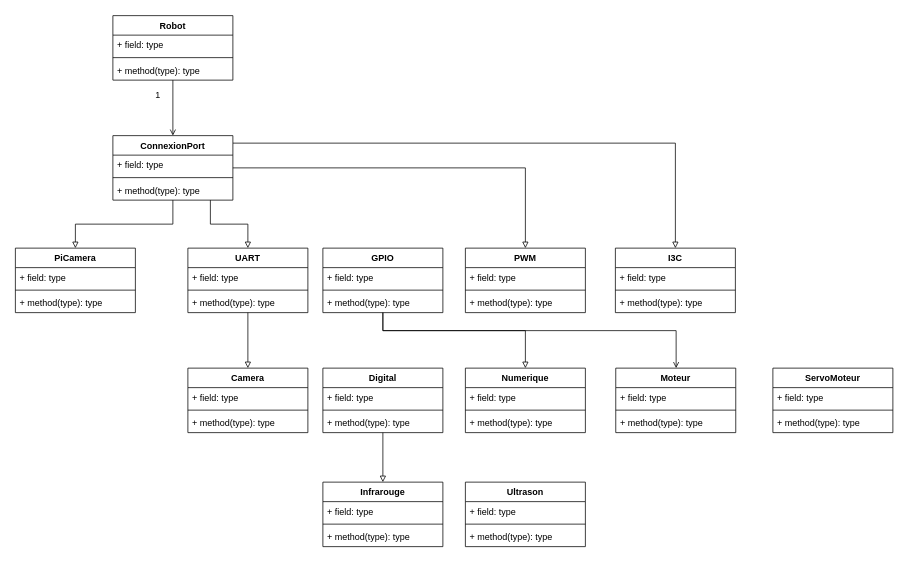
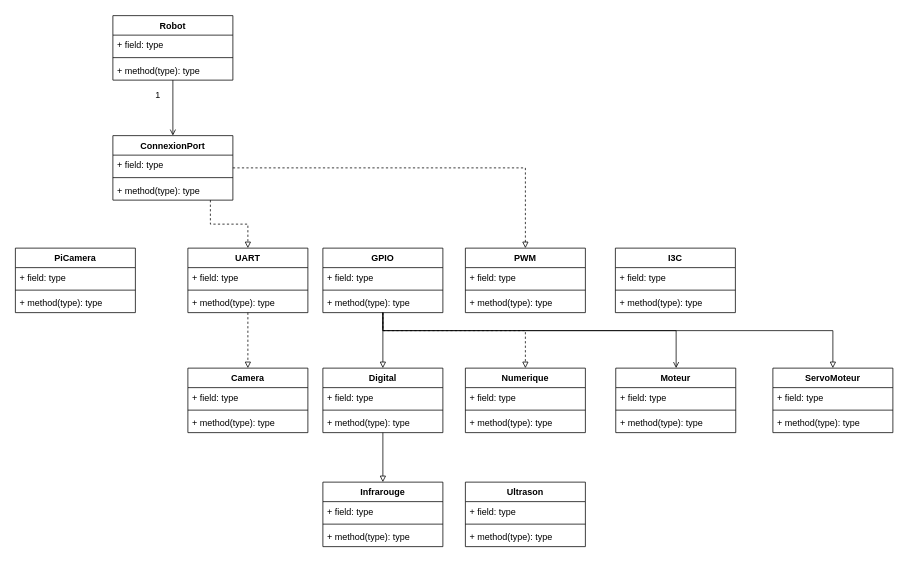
edge "ConnexionPort" -> "I3C": removed
edge "ConnexionPort" -> "PWM": style solid -> dashed
edge "ConnexionPort" -> "PiCamera": removed
edge "ConnexionPort" -> "UART": style solid -> dashed
edge "GPIO" -> "ServoMoteur": added
edge "UART" -> "Camera": style solid -> dashed
edge "GPIO" -> "Numerique": style solid -> dashed
edge "GPIO" -> "Digital": added
